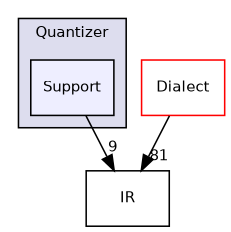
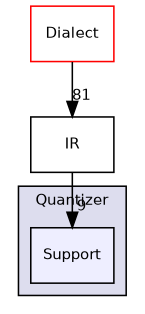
edge "Support" -> "IR": reversed
